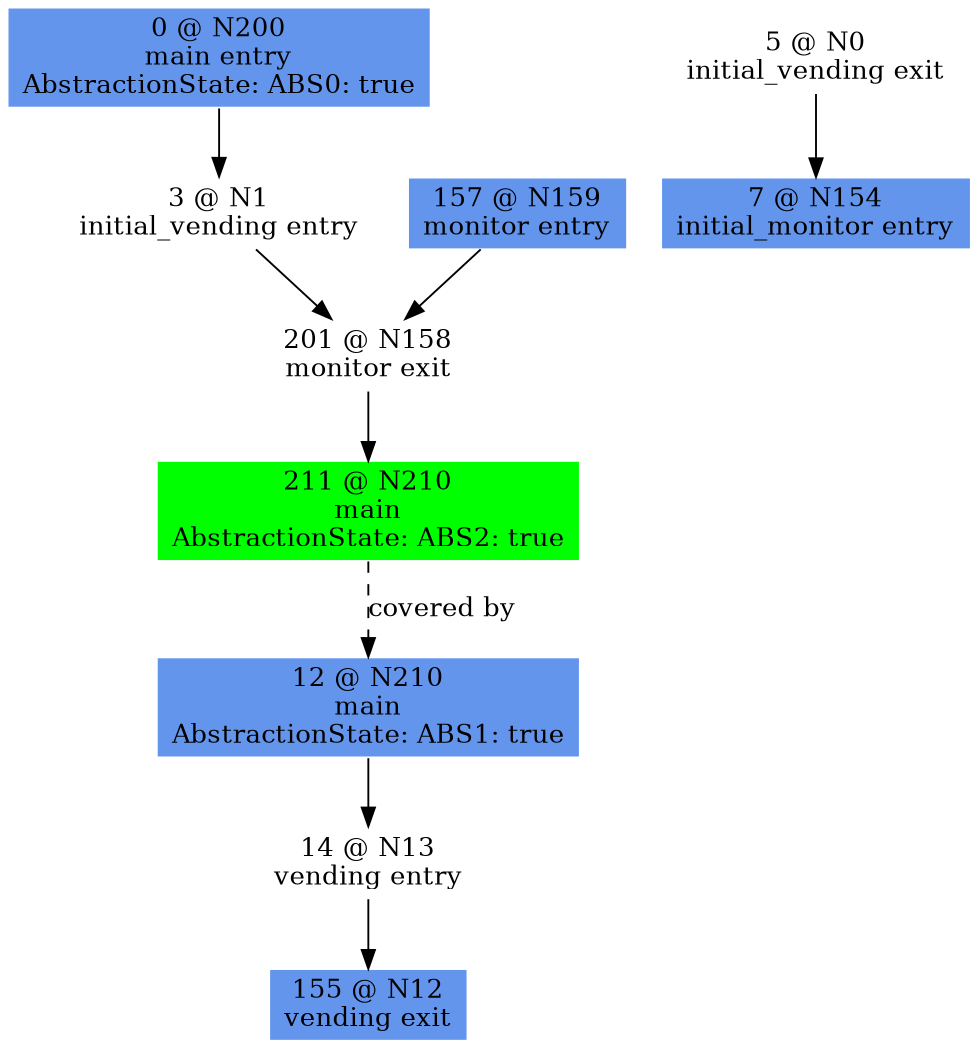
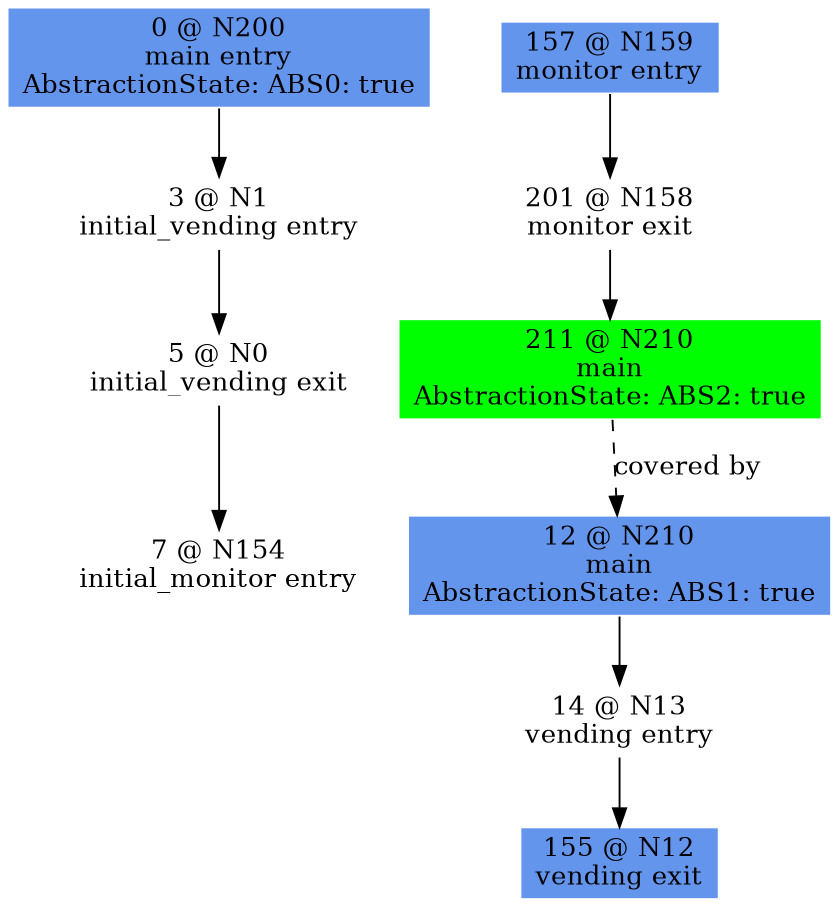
node "7 @ N154 initial_monitor entry": fillcolor cornflowerblue -> white
edge "3 @ N1 initial_vending entry" -> "201 @ N158 monitor exit": now "3 @ N1 initial_vending entry" -> "5 @ N0 initial_vending exit"
